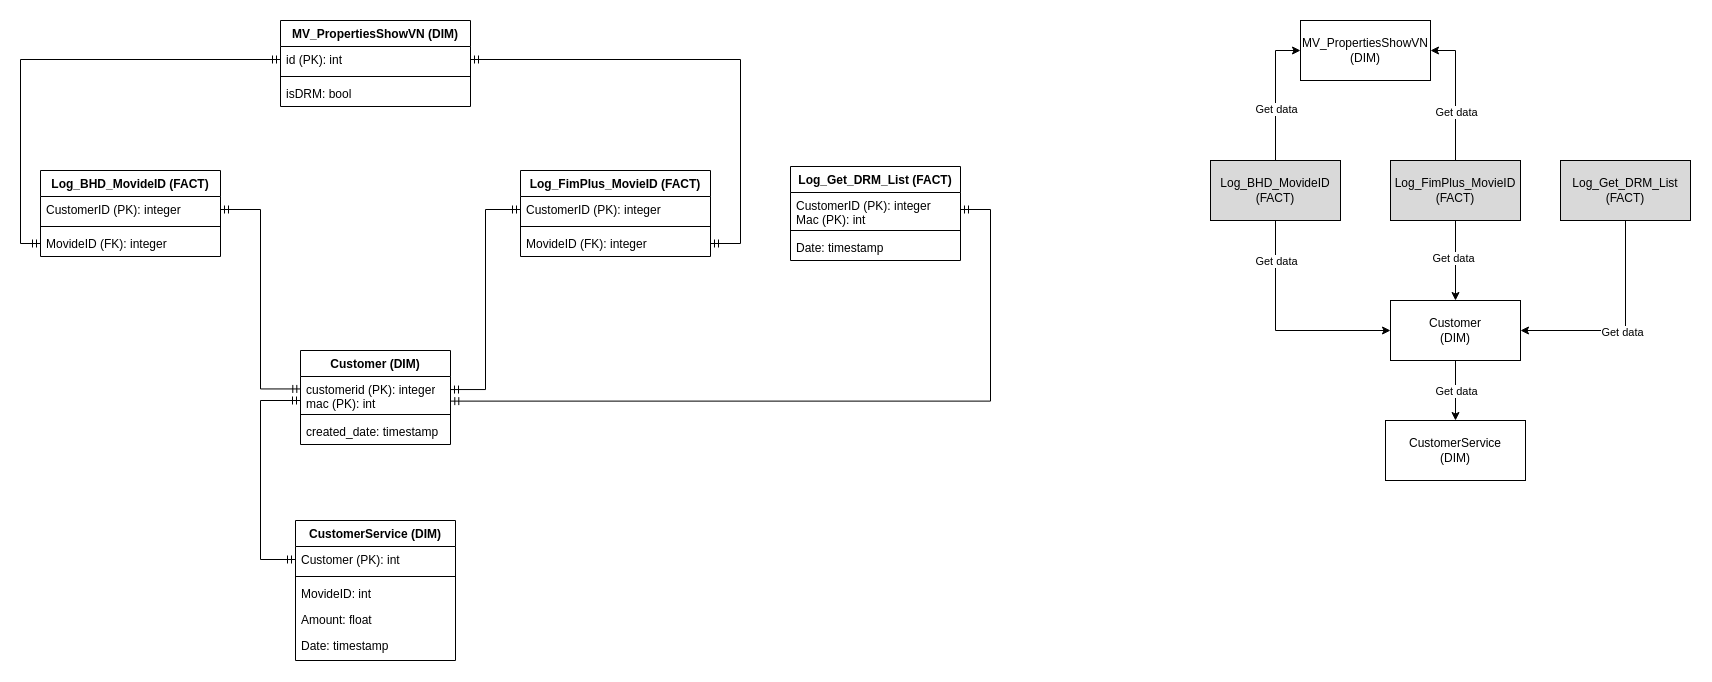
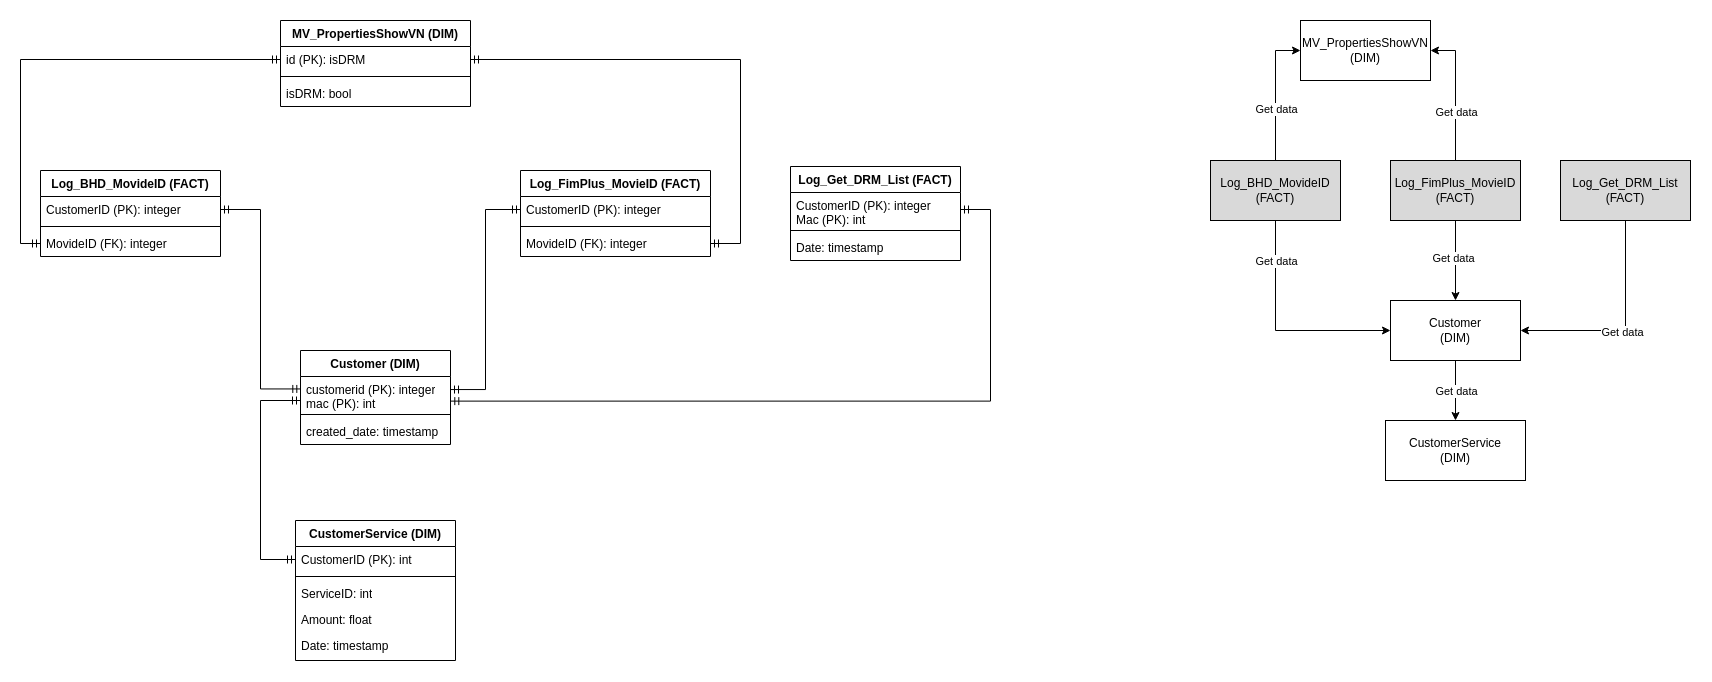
node "id (PK): int": label "id (PK): int" -> "id (PK): isDRM"
node "Customer (PK): int": label "Customer (PK): int" -> "CustomerID (PK): int"
node "MovideID: int": label "MovideID: int" -> "ServiceID: int"
